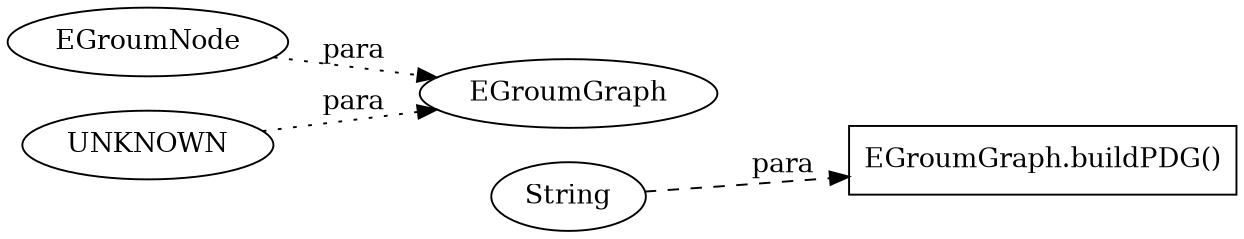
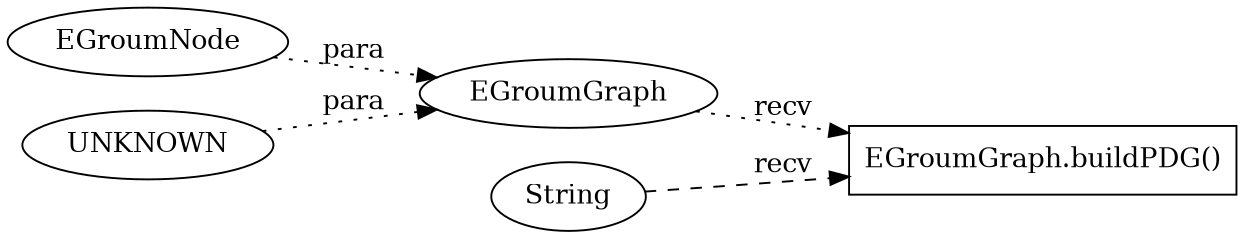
edge "EGroumGraph" -> "EGroumGraph.buildPDG()": added, label "recv"
edge "String" -> "EGroumGraph.buildPDG()": label "para" -> "recv"
